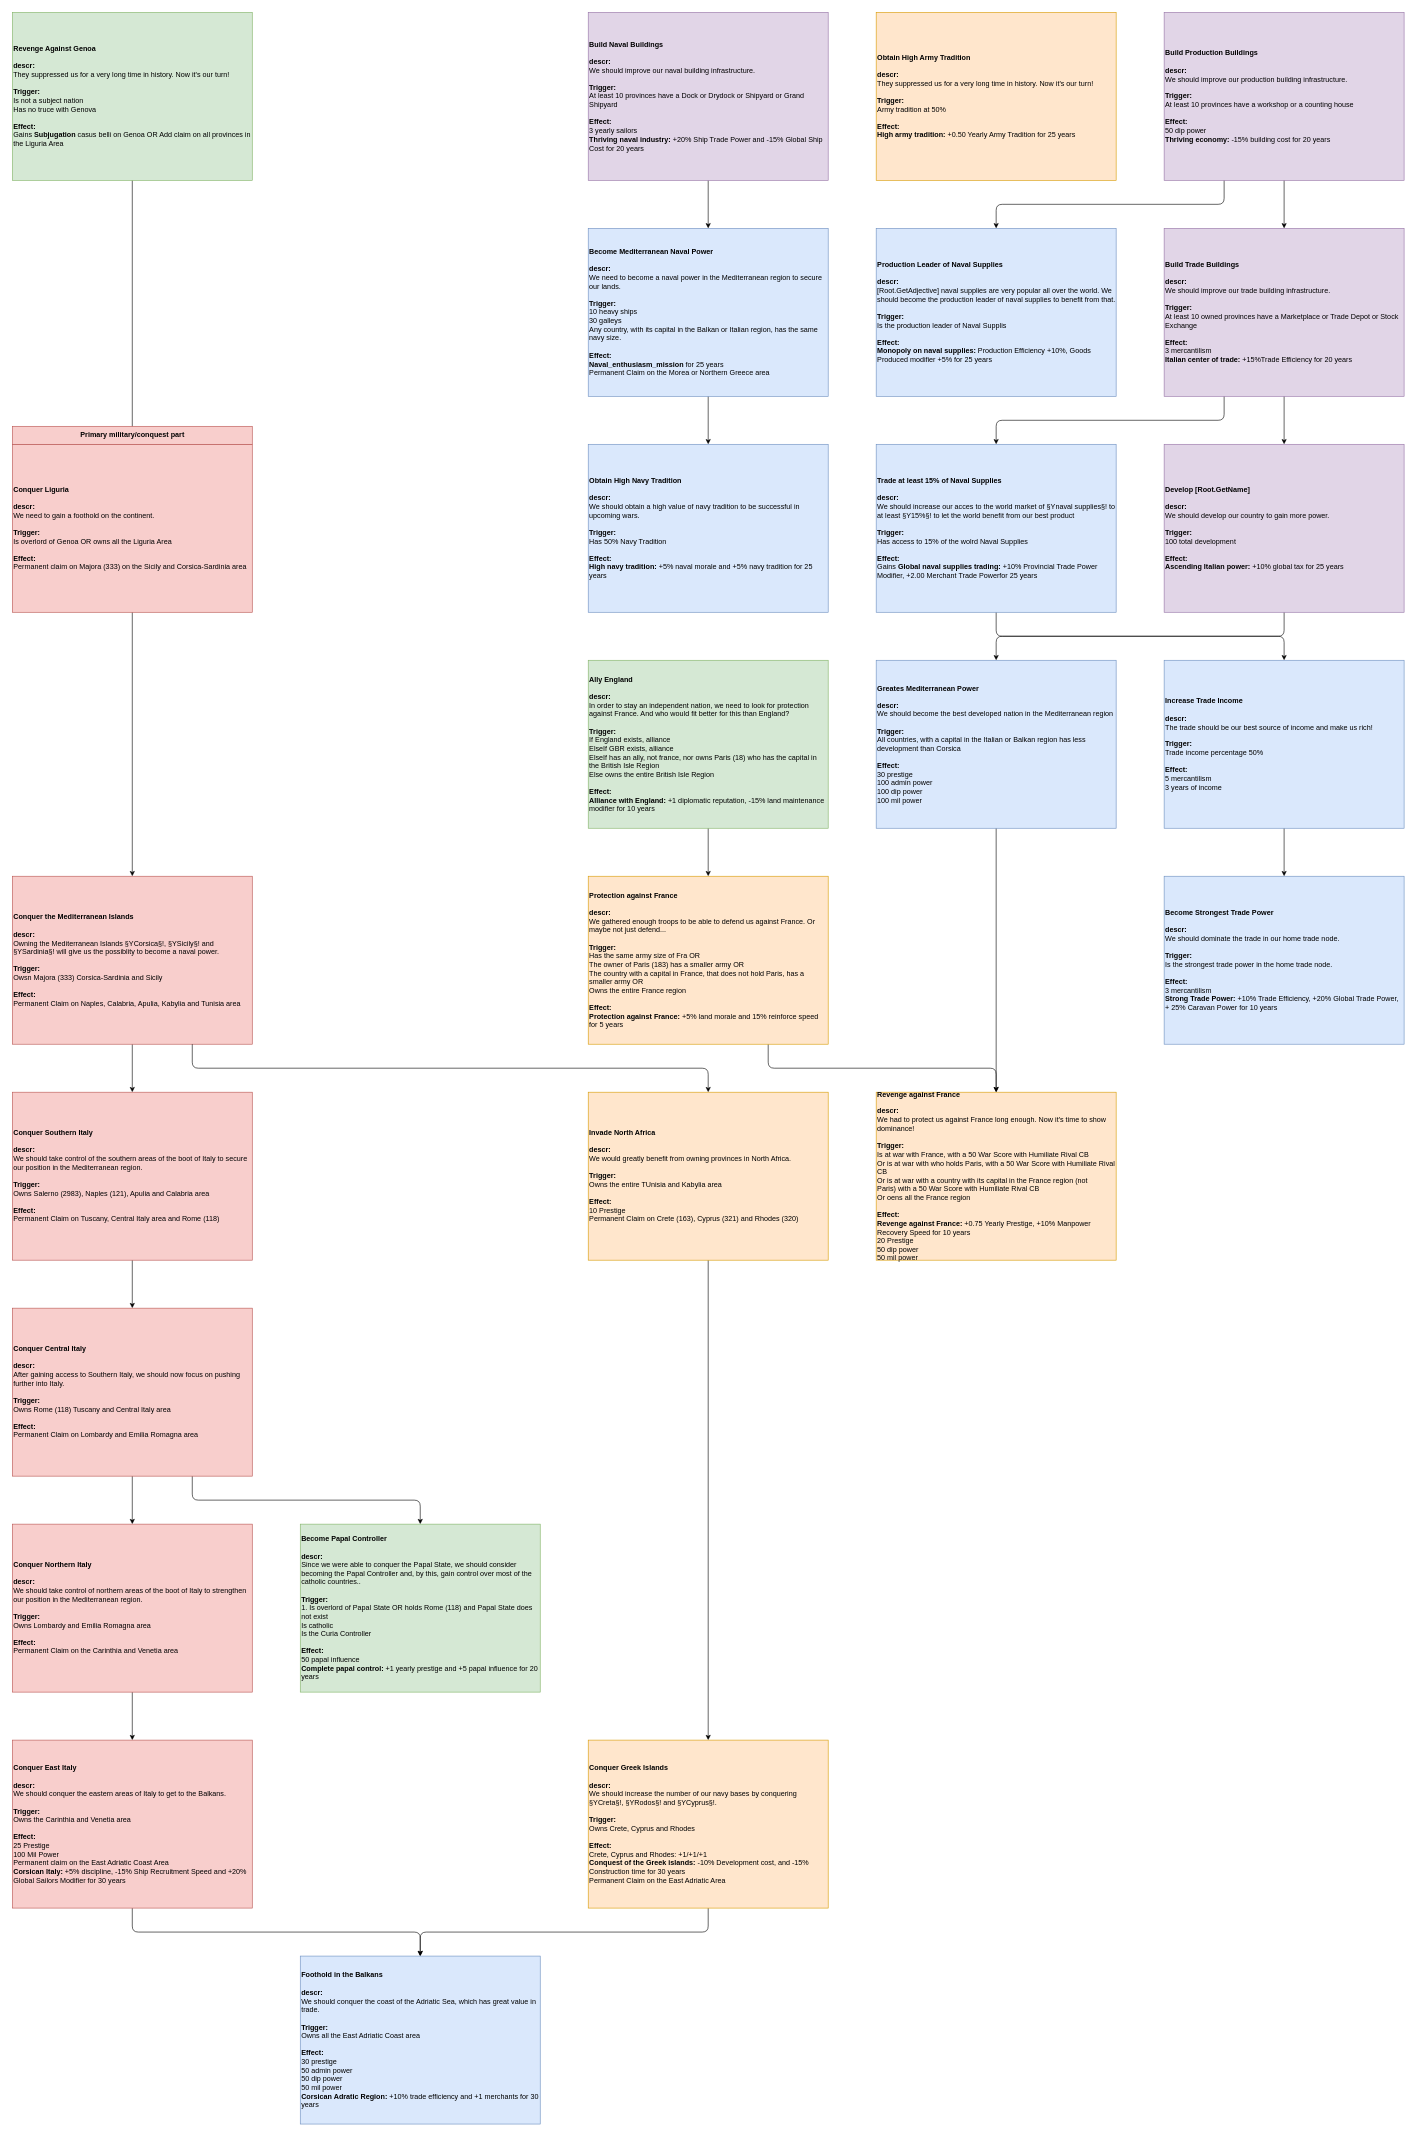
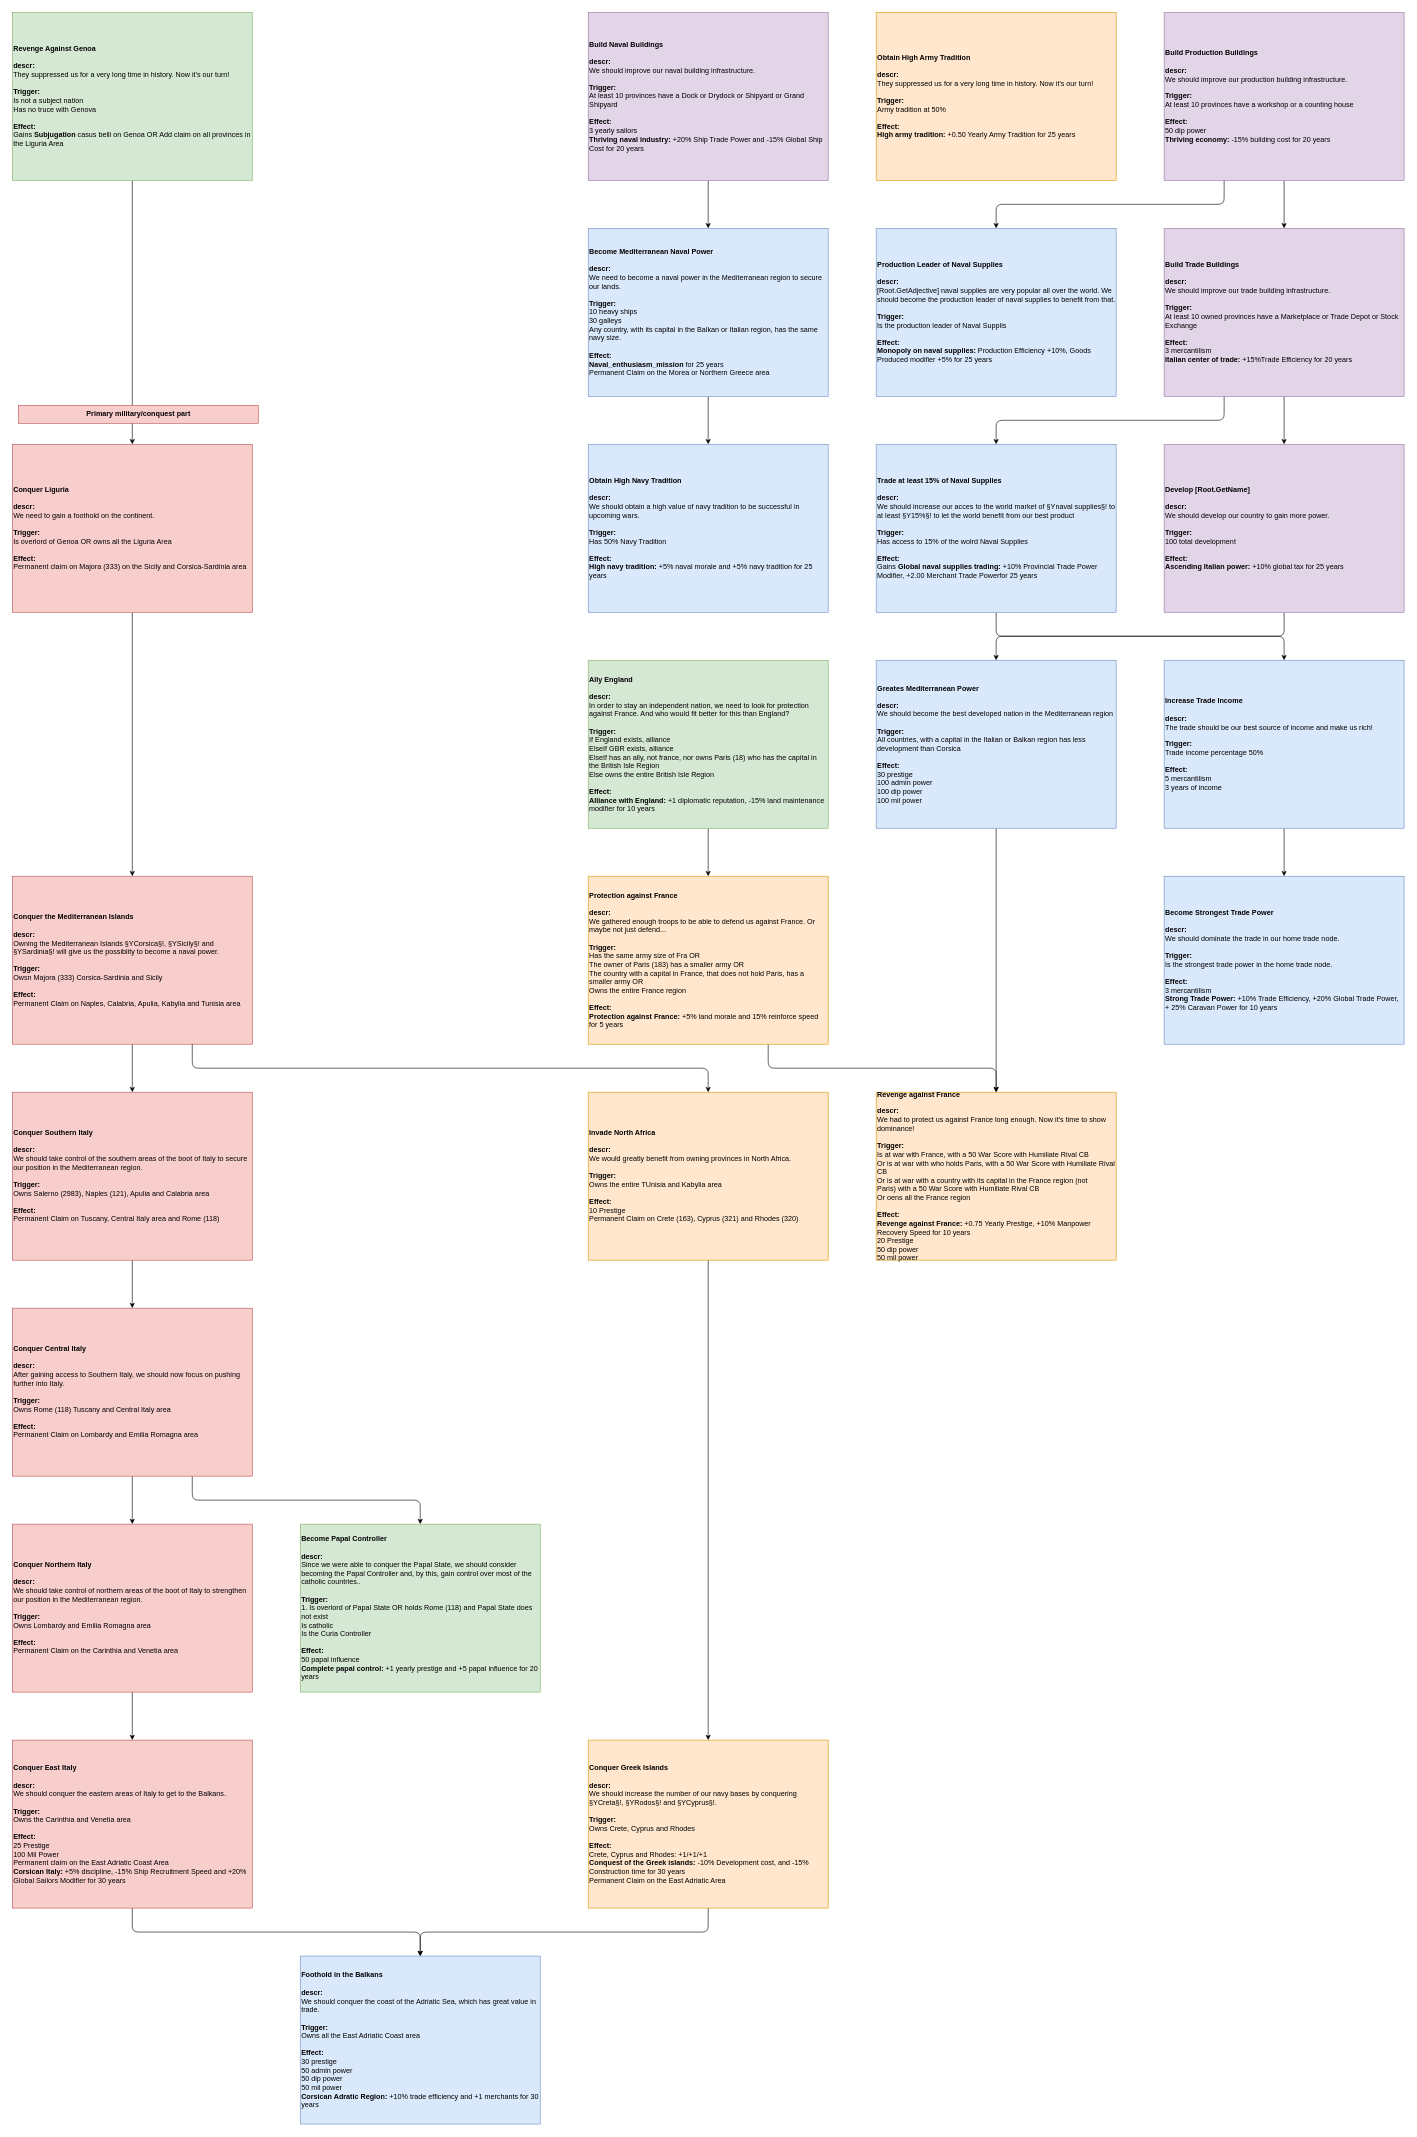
node "Primary military/conquest part": moved (132, 435) -> (138, 414)
